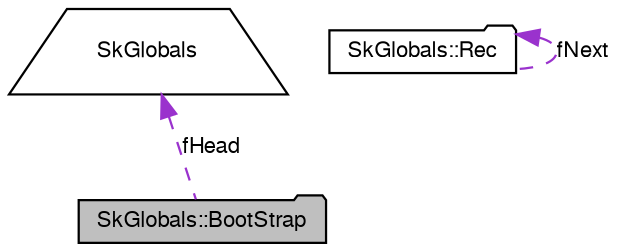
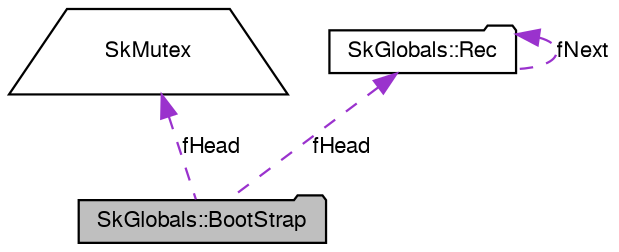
node "SkGlobals": label "SkGlobals" -> "SkMutex"
edge "SkGlobals::BootStrap" -> "SkGlobals::Rec": added, label "fHead"
